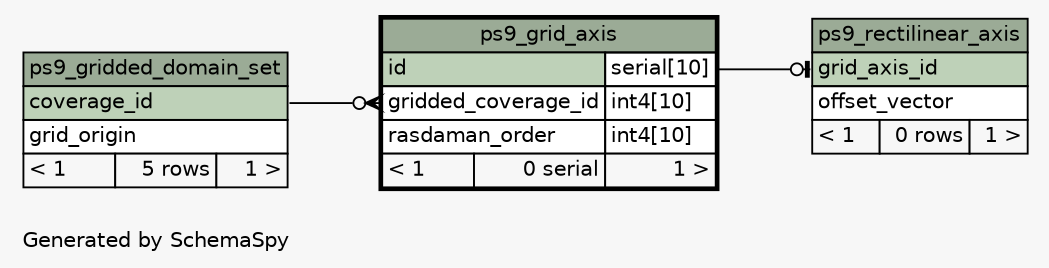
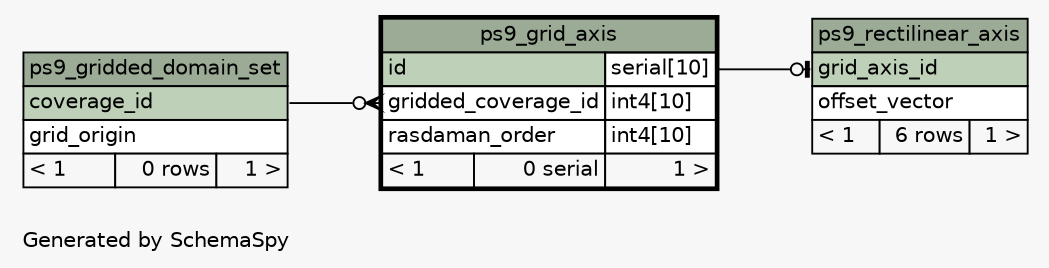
node "ps9_rectilinear_axis": text "0 rows" -> "6 rows"
node "ps9_gridded_domain_set": text "5 rows" -> "0 rows"
